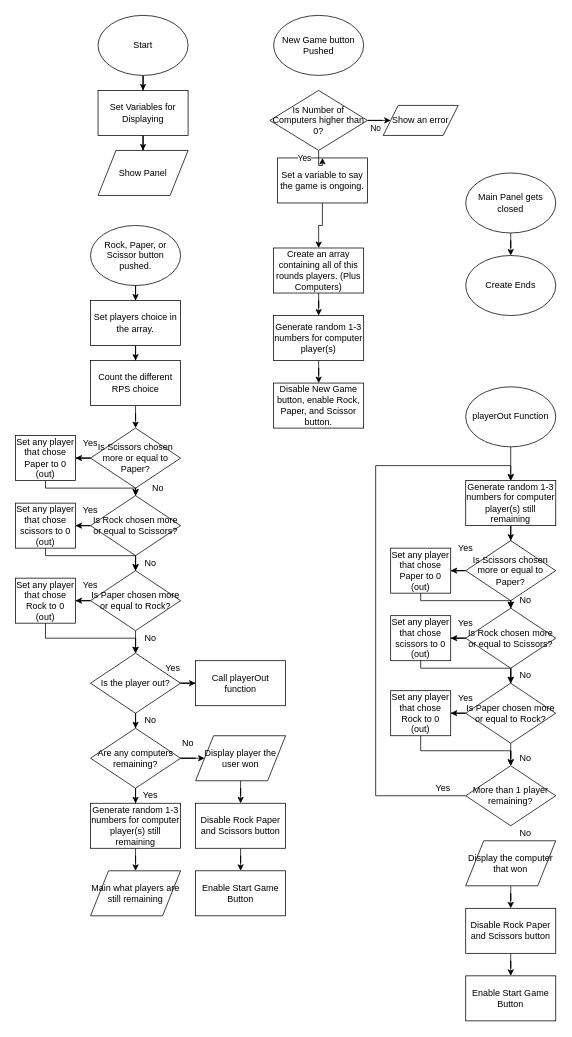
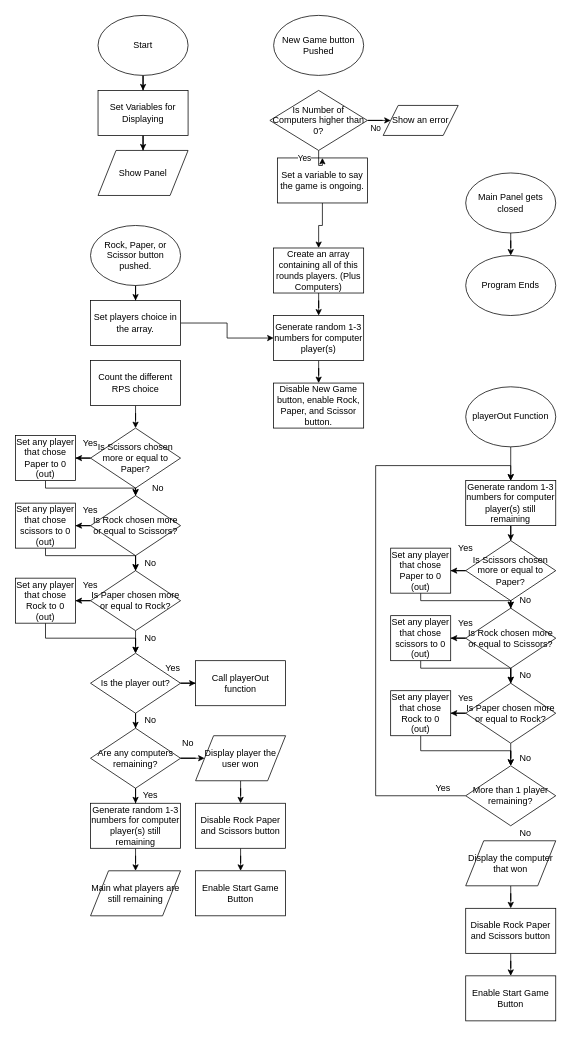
node "Create Ends": label "Create Ends" -> "Program Ends"
edge "Set players choice in the array." -> "Count the different RPS choice": now "Set players choice in the array." -> "Generate random 1-3 numbers for computer player(s)"
